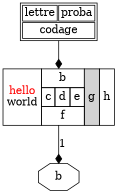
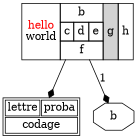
edge "lettre" -> "hello": reversed
